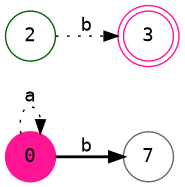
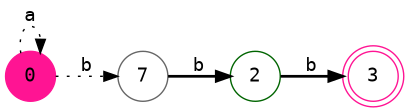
edge "2" -> "3": style dotted -> bold
edge "7" -> "2": added, label "b"
edge "0" -> "7": style bold -> dotted
